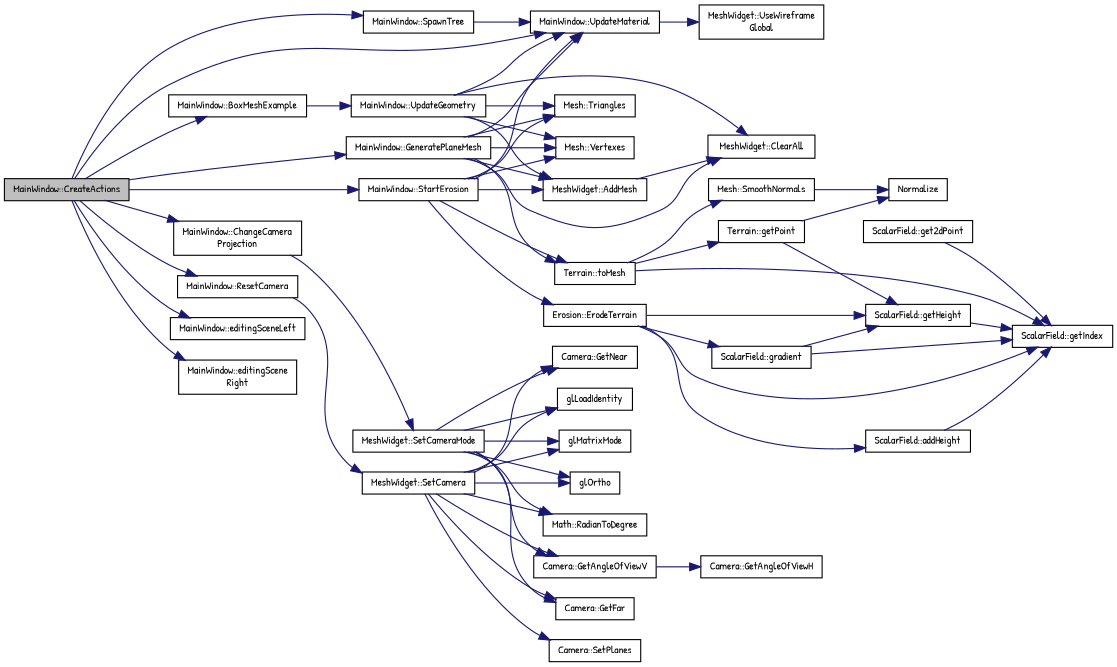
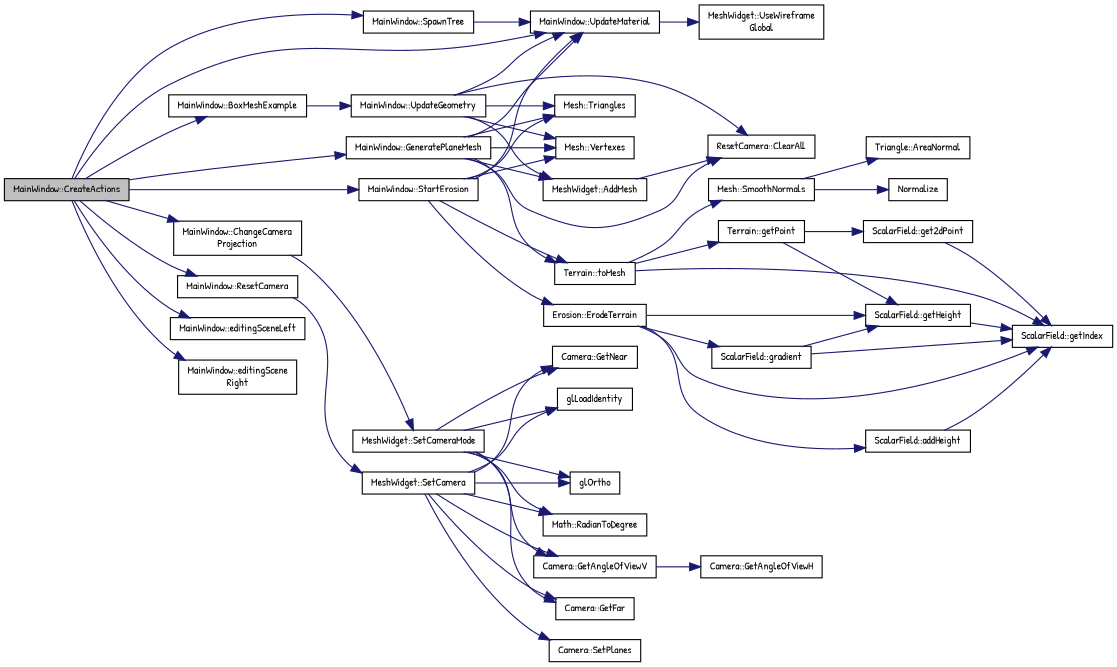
node "MeshWidget::ClearAll": label "MeshWidget::ClearAll" -> "ResetCamera::ClearAll"
node "Triangle::AreaNormal": added
edge "MainWindow::StartErosion" -> "MeshWidget::AddMesh": removed
edge "Terrain::getPoint" -> "Normalize": now "Terrain::getPoint" -> "ScalarField::get2dPoint"
node "glMatrixMode": removed
